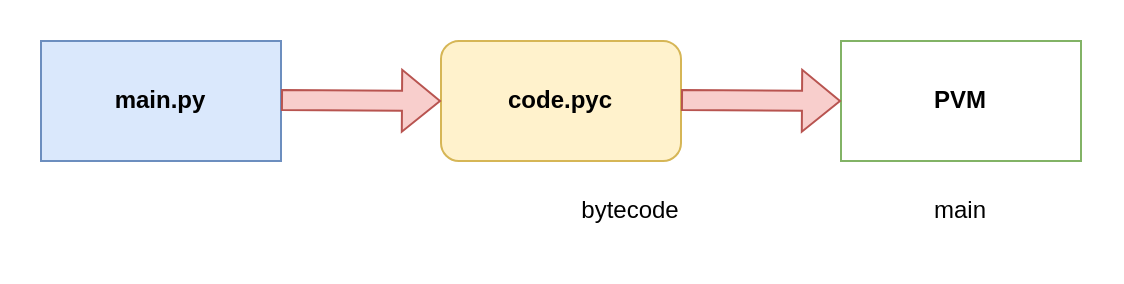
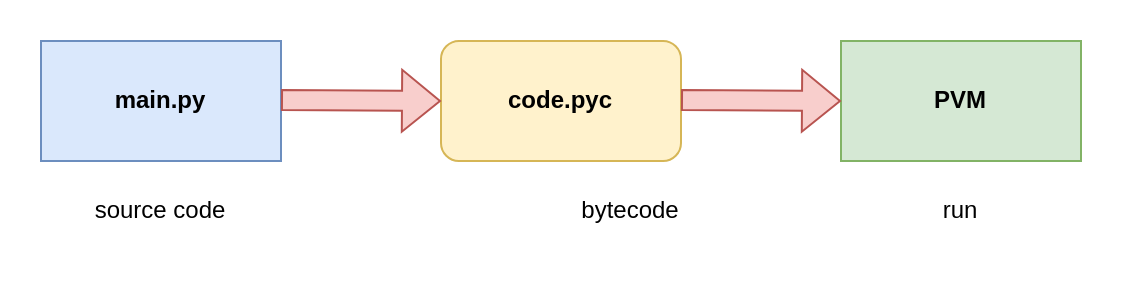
node "PVM": fillcolor #ffffff -> #d5e8d4
node "source code": added
node "main": label "main" -> "run"
